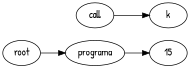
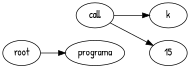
edge "programa" -> "15": now "call" -> "15"
